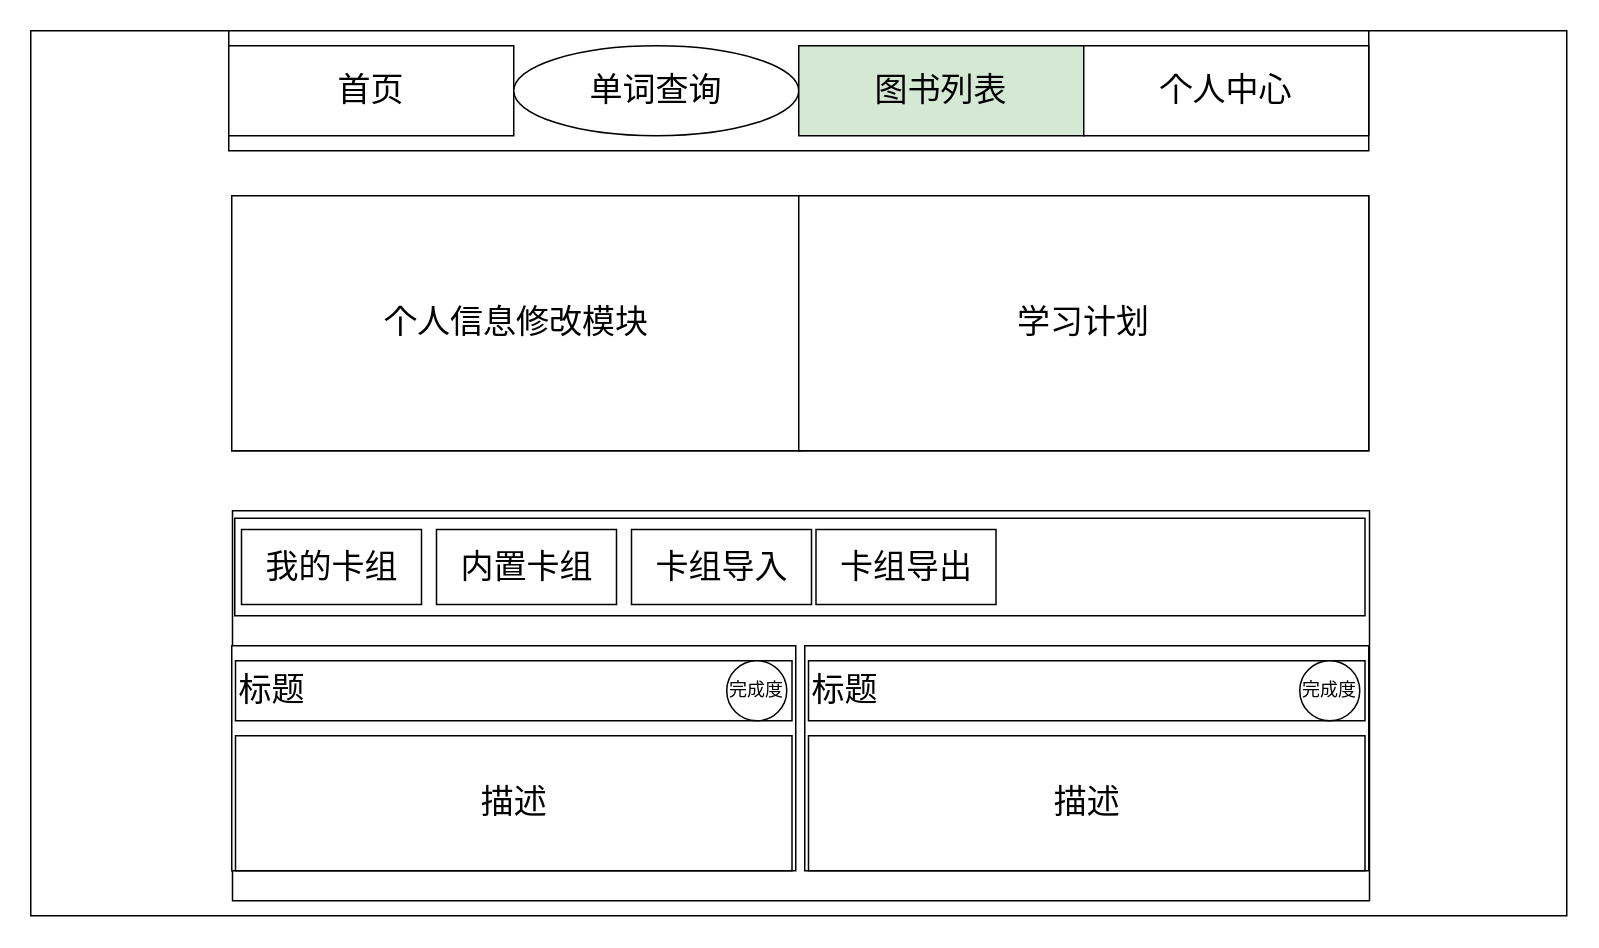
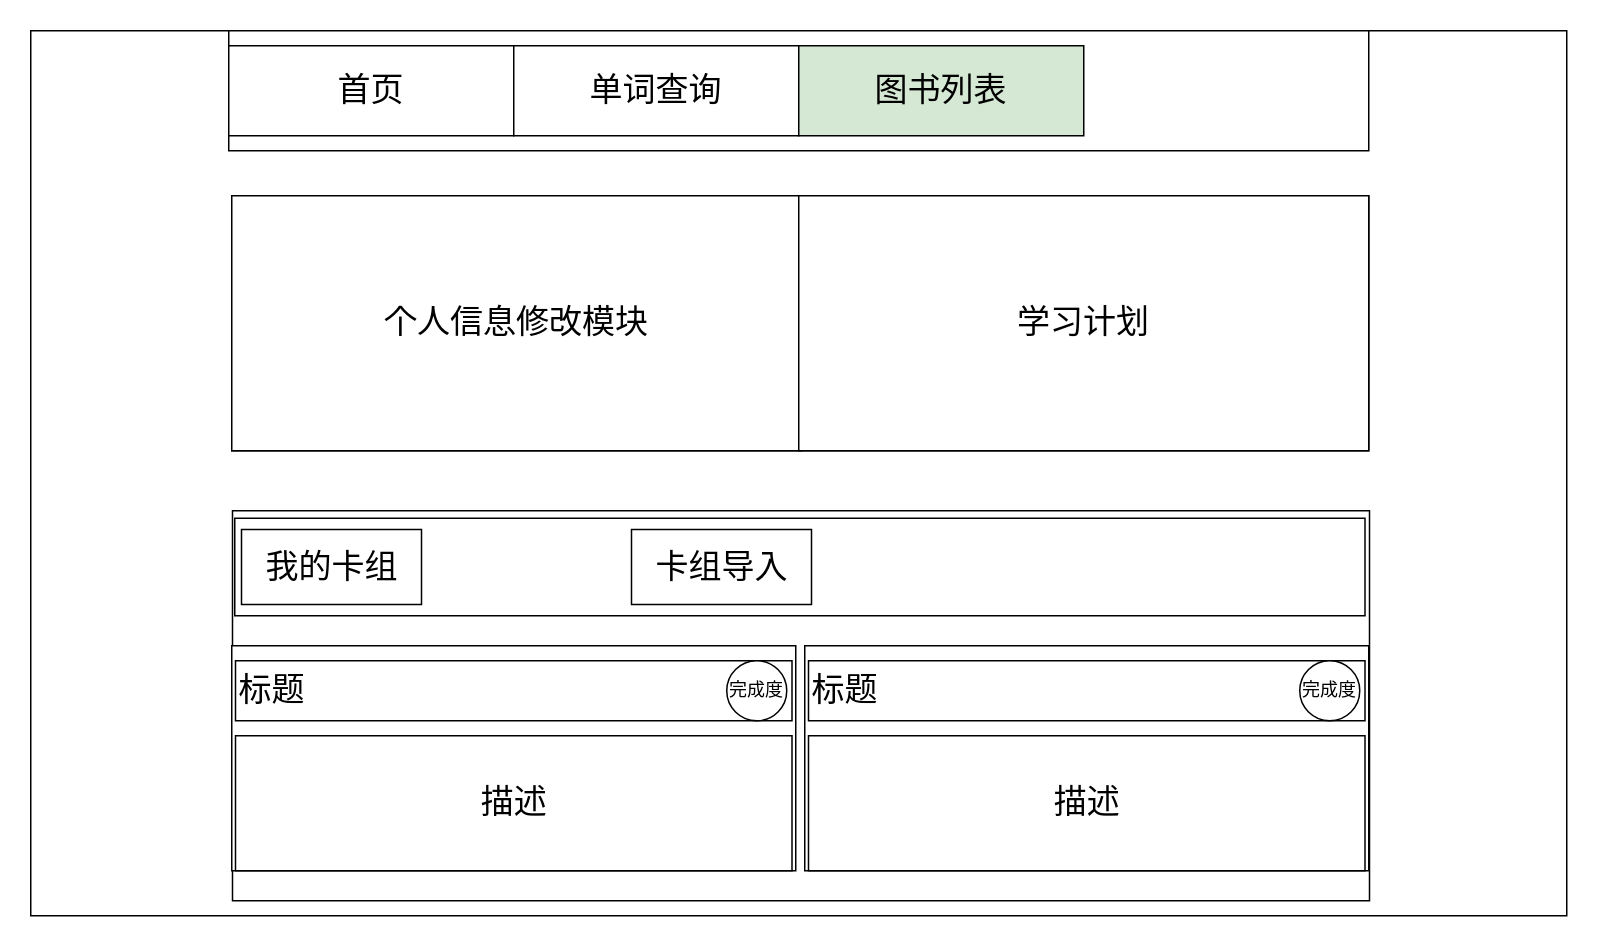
node "单词查询": shape ellipse -> rectangle
node "个人中心": removed
node "内置卡组": removed
node "卡组导出": removed
